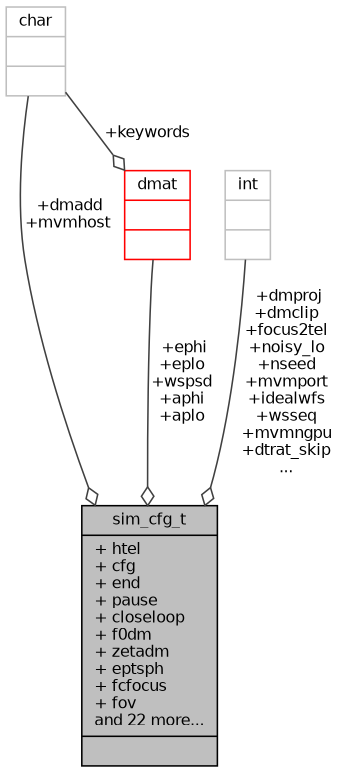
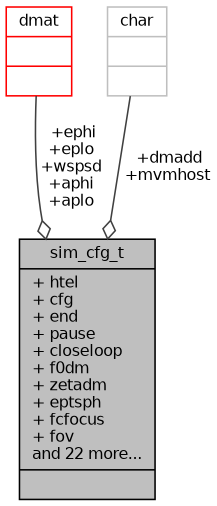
edge "char" -> "dmat": removed, label "+keywords"
node "int": removed
